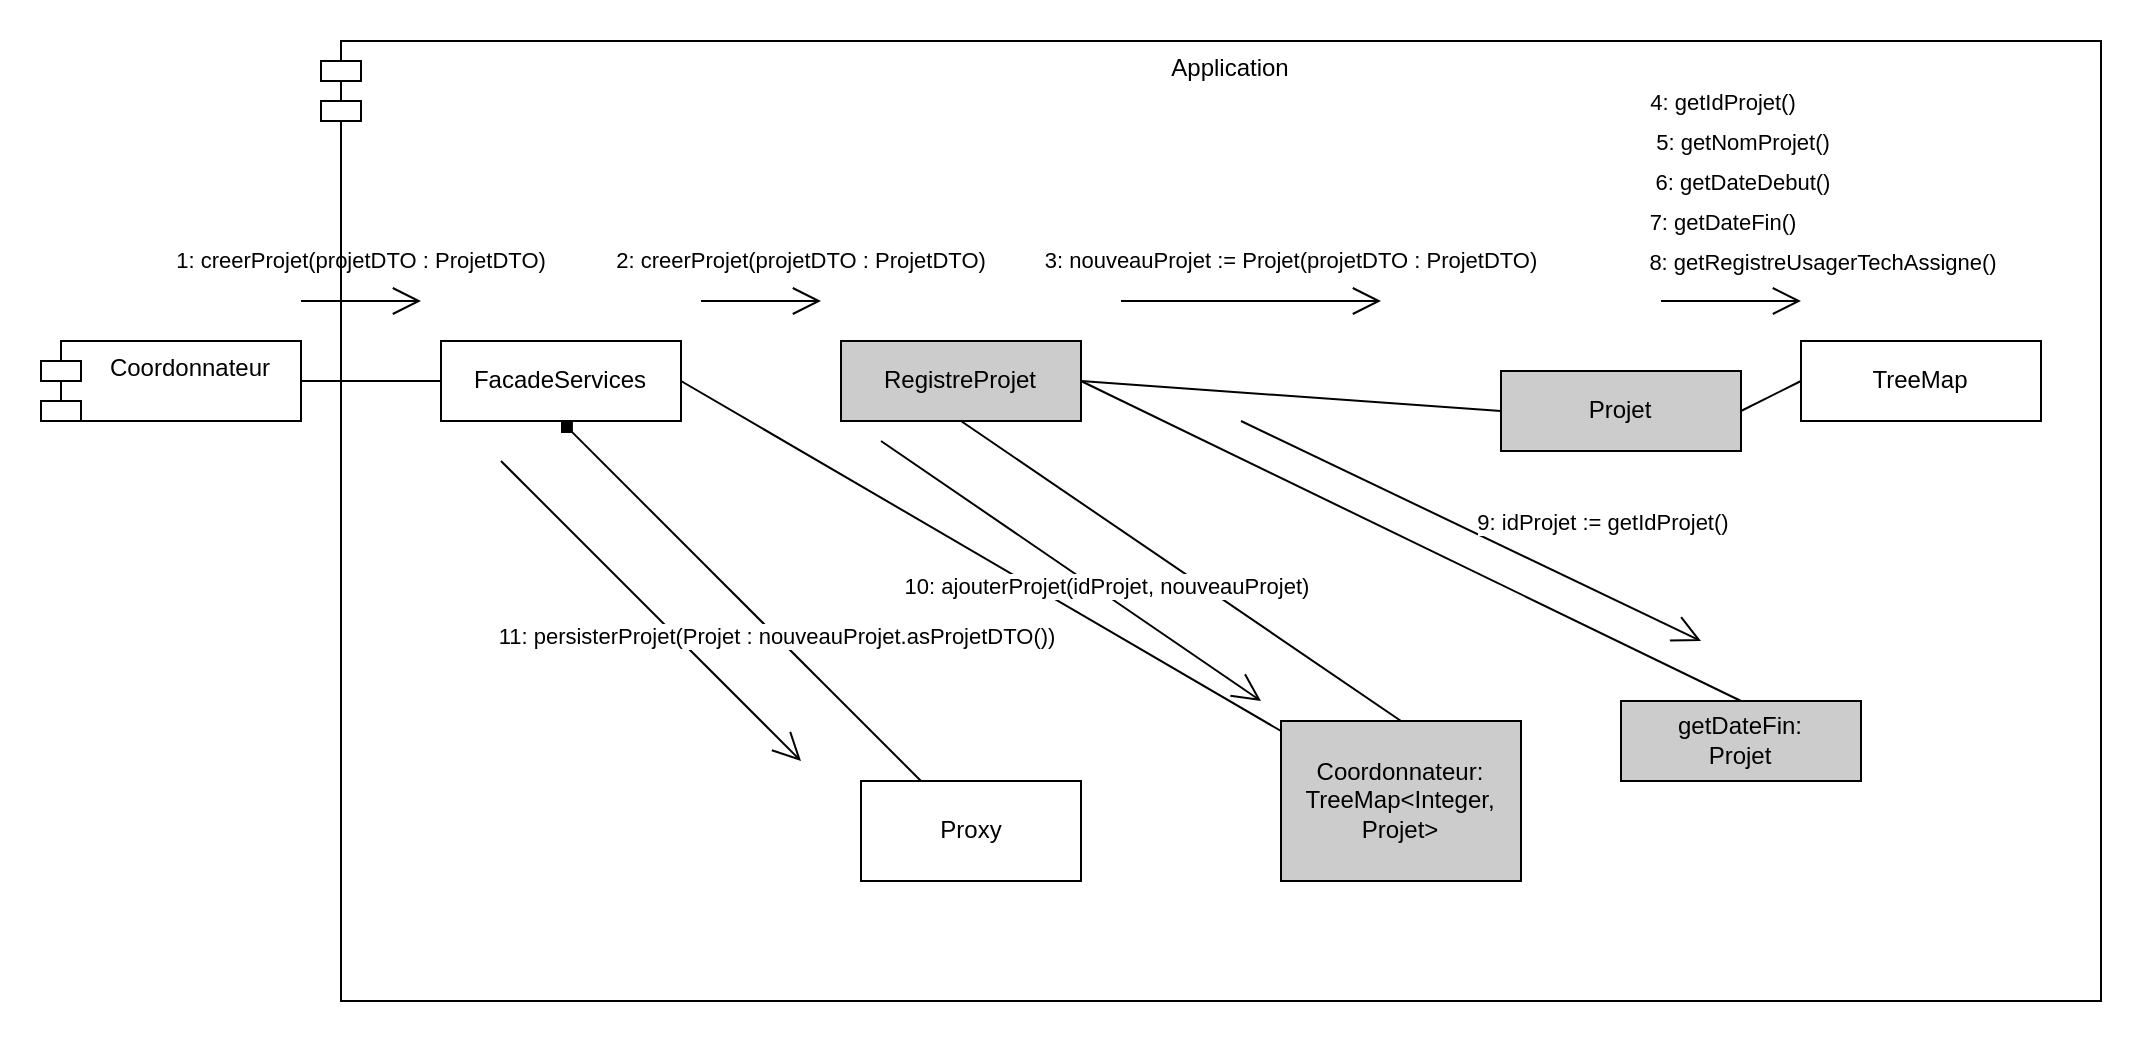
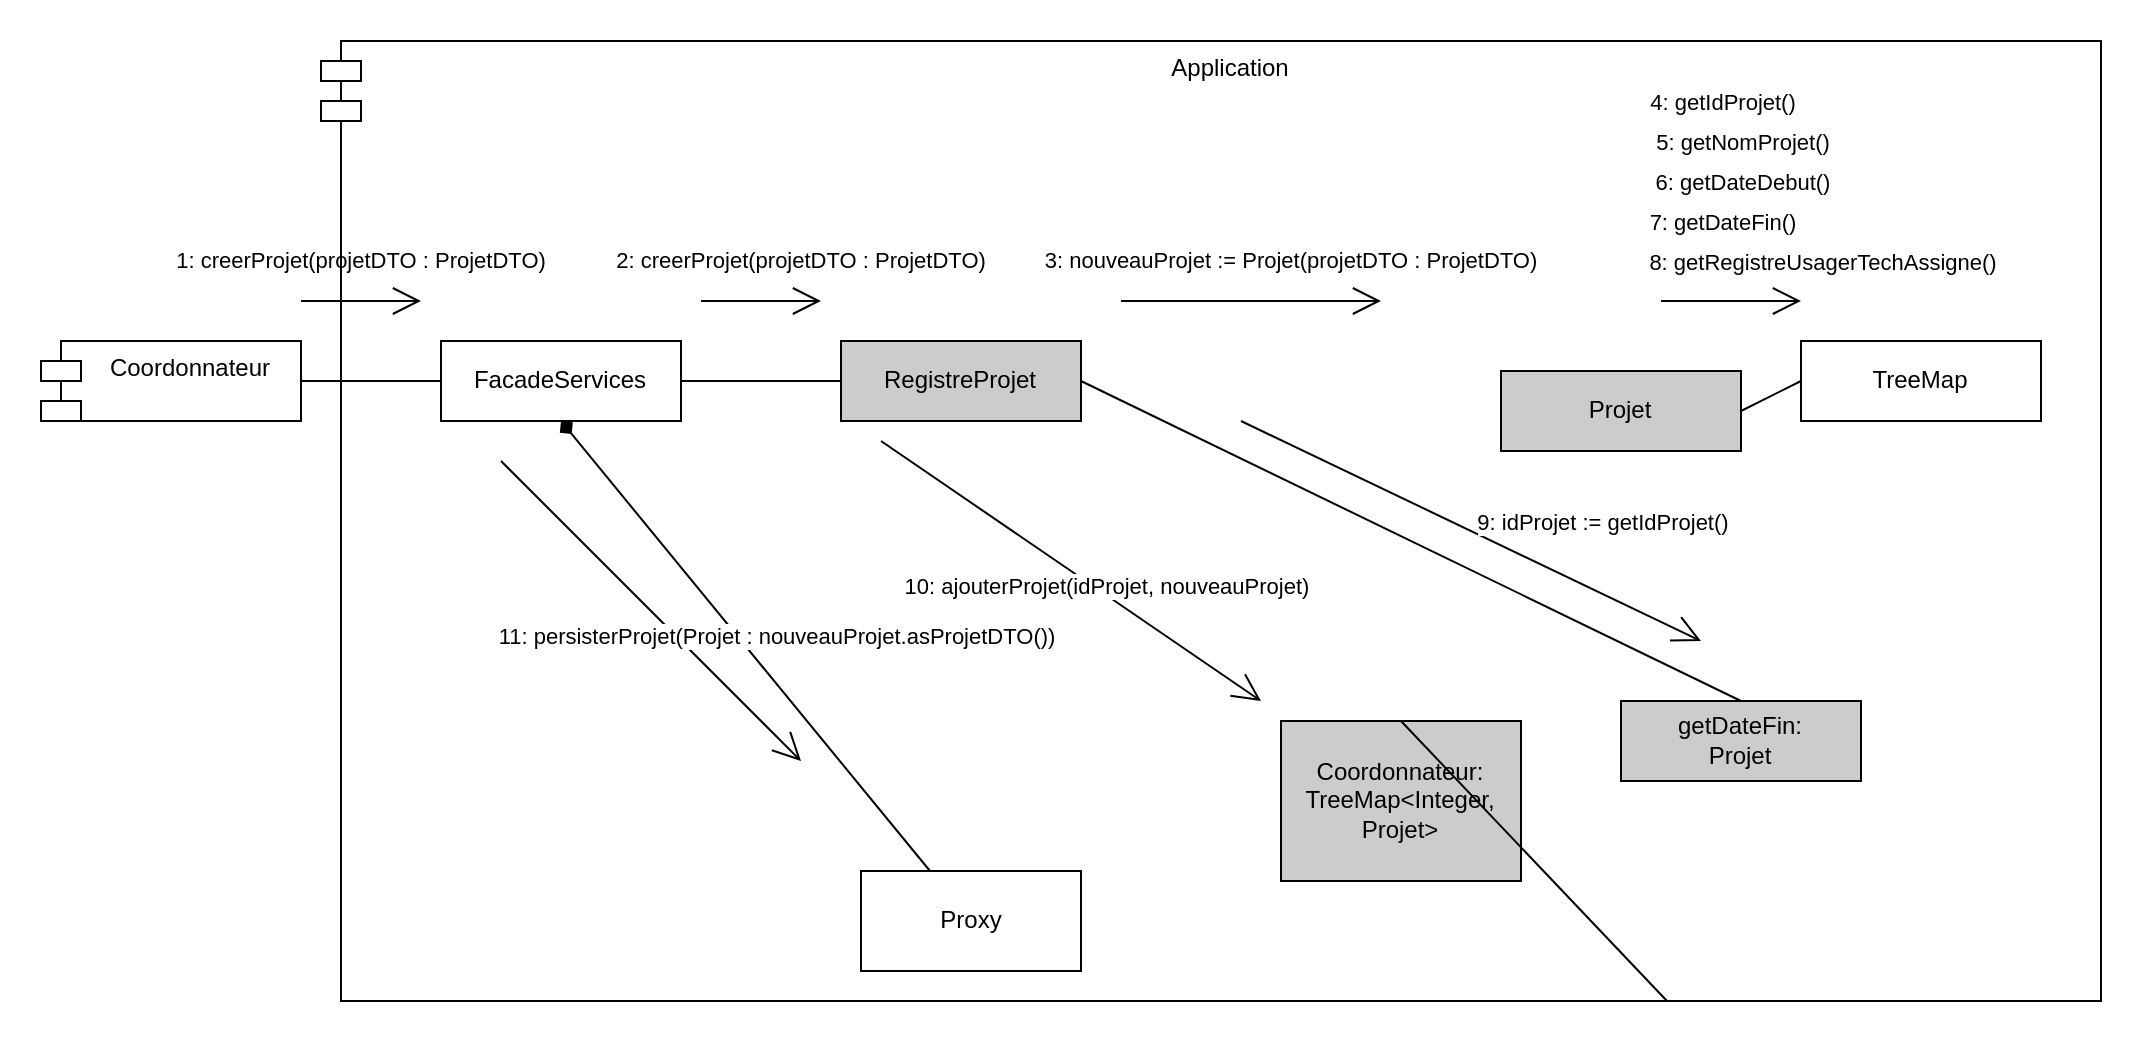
edge "RegistreProjet" -- "Projet": removed
edge "FacadeServices" -- "Coordonnateur: TreeMap<Integer, Projet>": now "FacadeServices" -- "RegistreProjet"
edge "RegistreProjet" -- "Coordonnateur: TreeMap<Integer, Projet>": now "Application" -- "Coordonnateur: TreeMap<Integer, Projet>"
node "Proxy": moved (971, 831) -> (971, 921)
